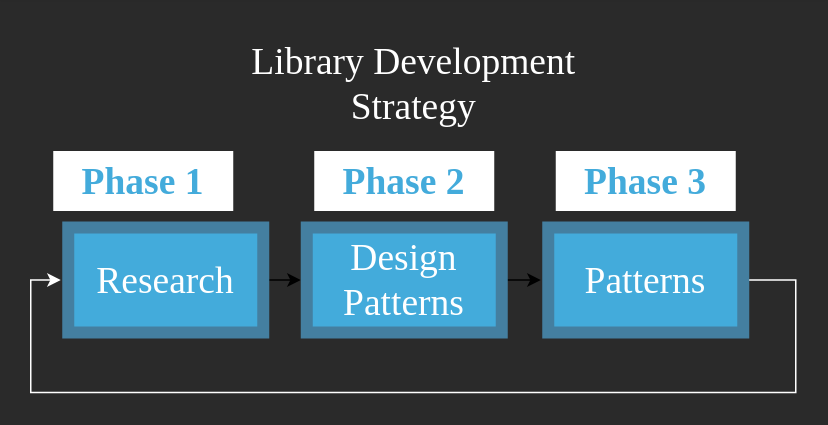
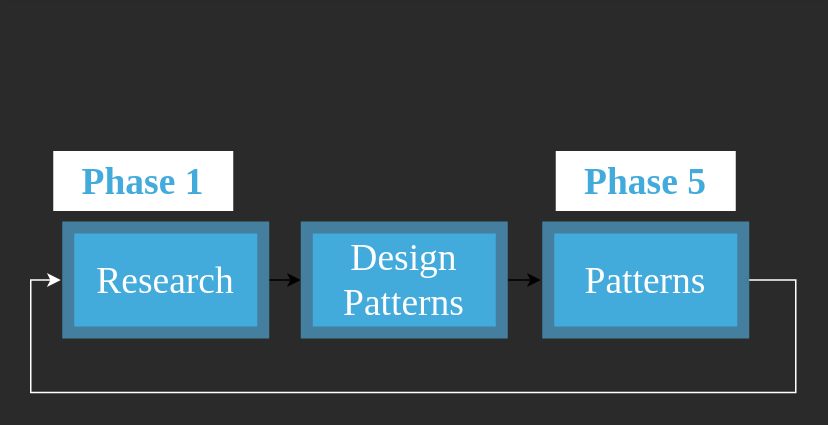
node "Library Development Strategy": removed
node "Phase 2": removed
node "Phase 3": label "Phase 3" -> "Phase 5"
